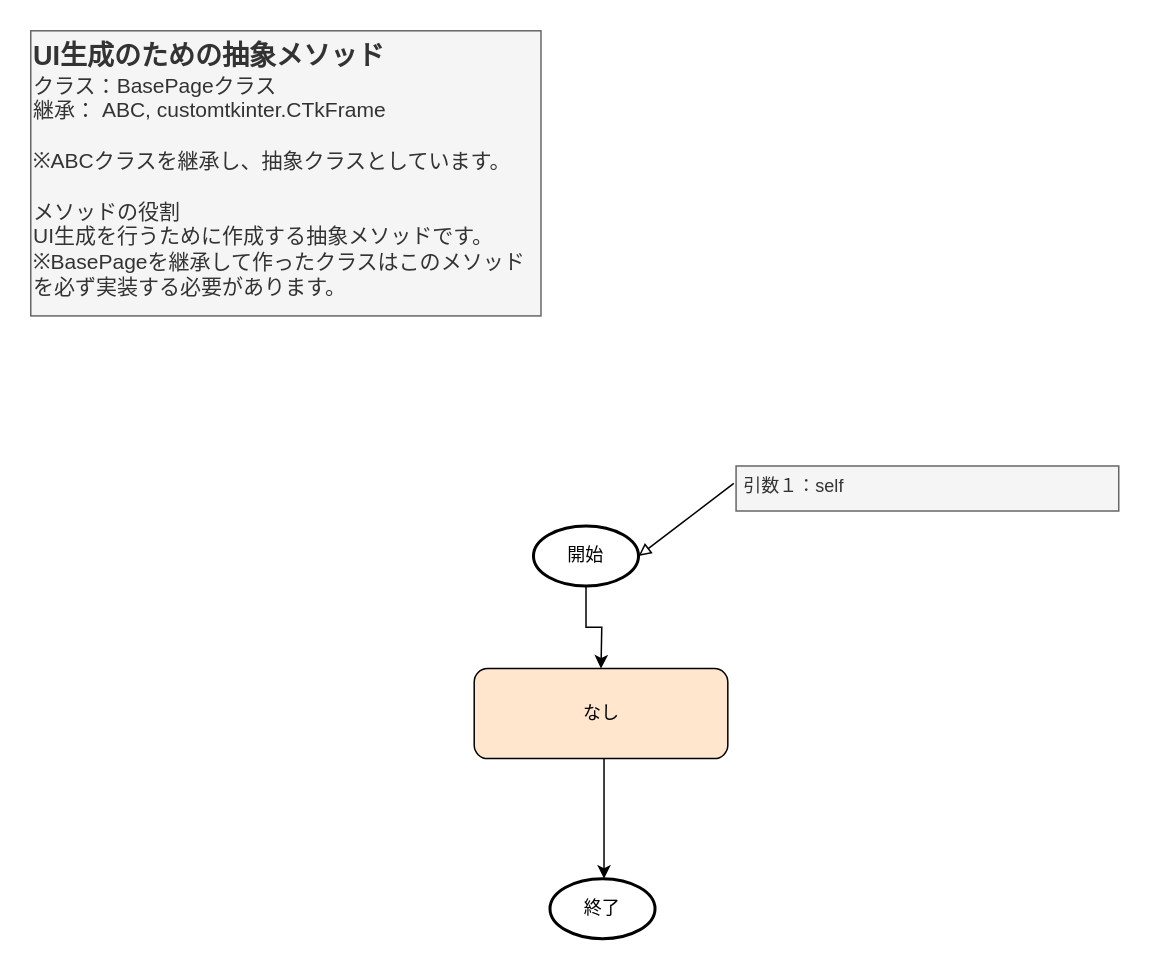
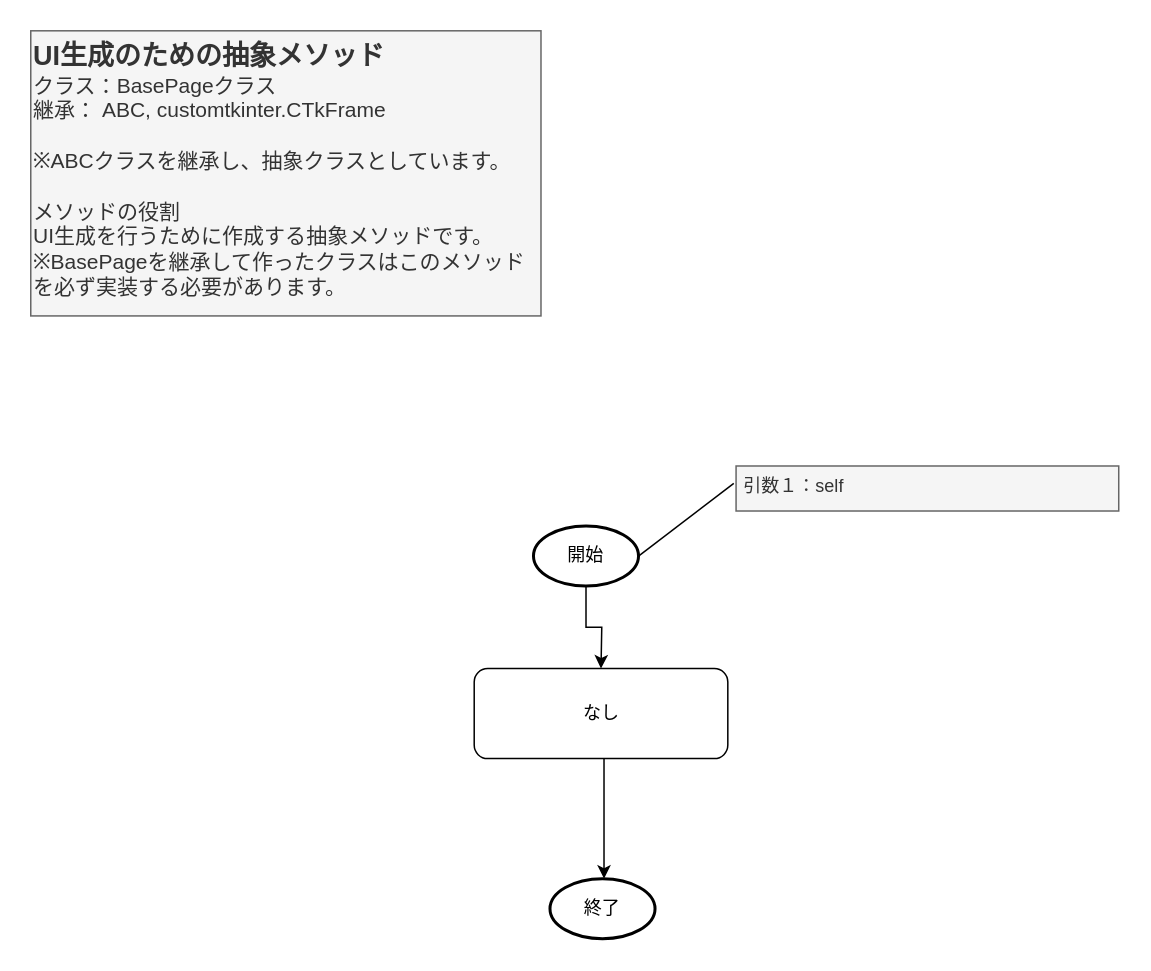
edge "引数１：self" -> "開始": arrowhead block -> none
node "なし": fillcolor #ffe6cc -> #ffffff
